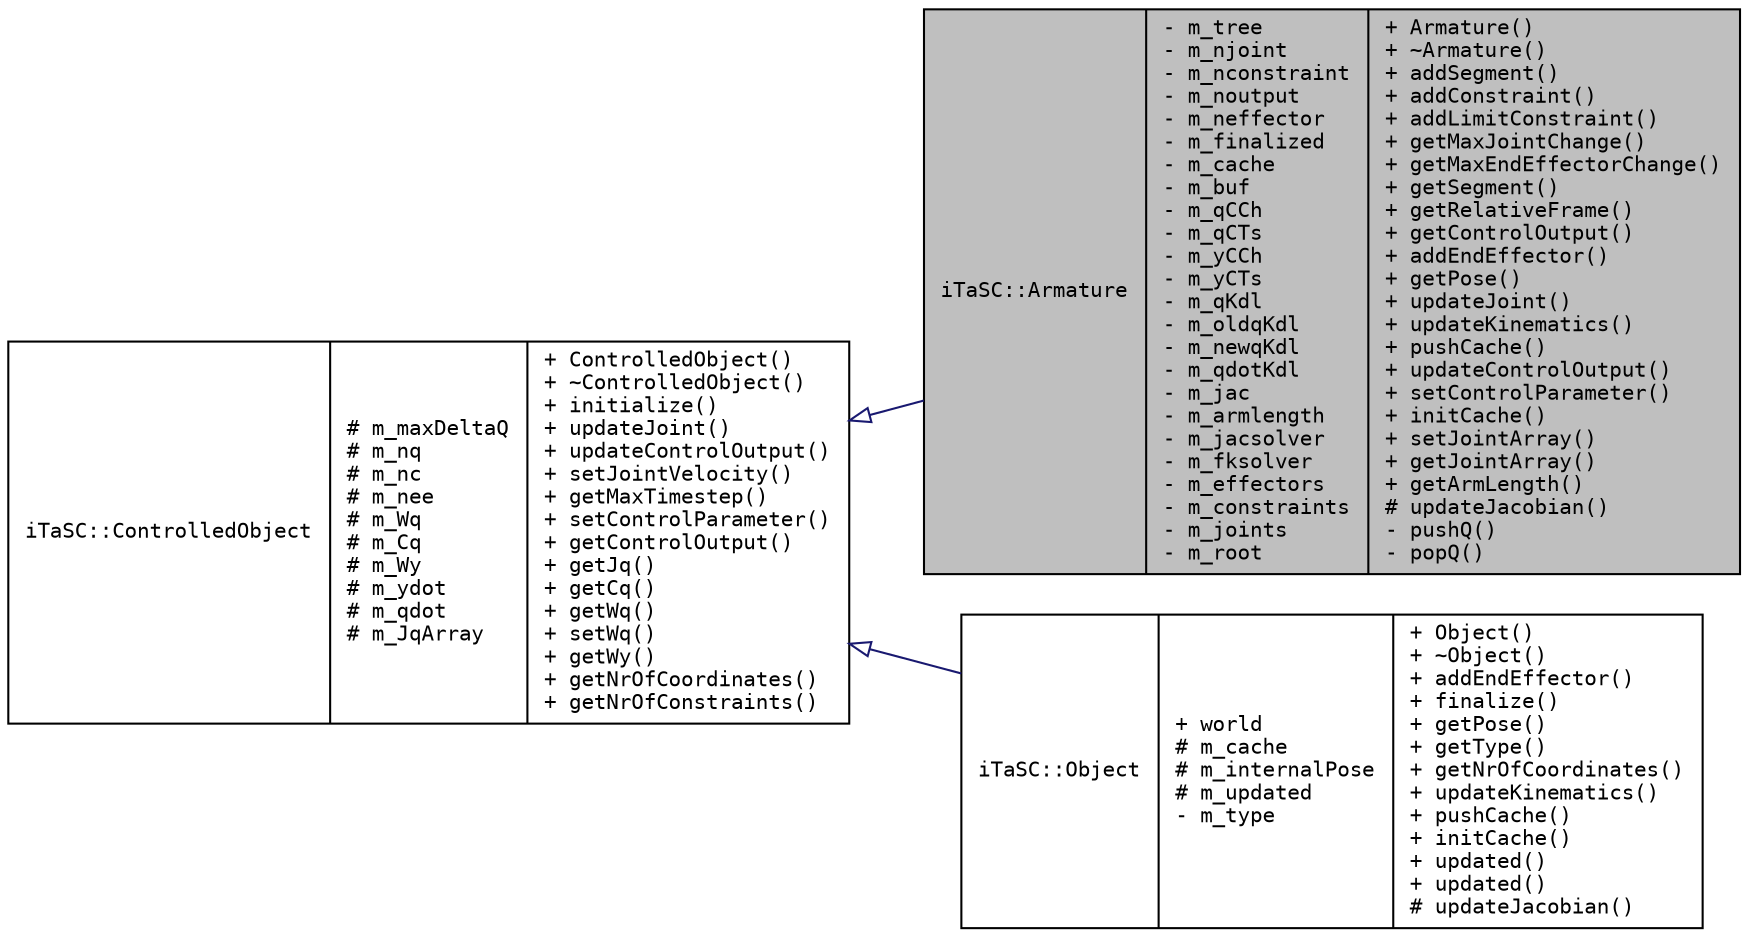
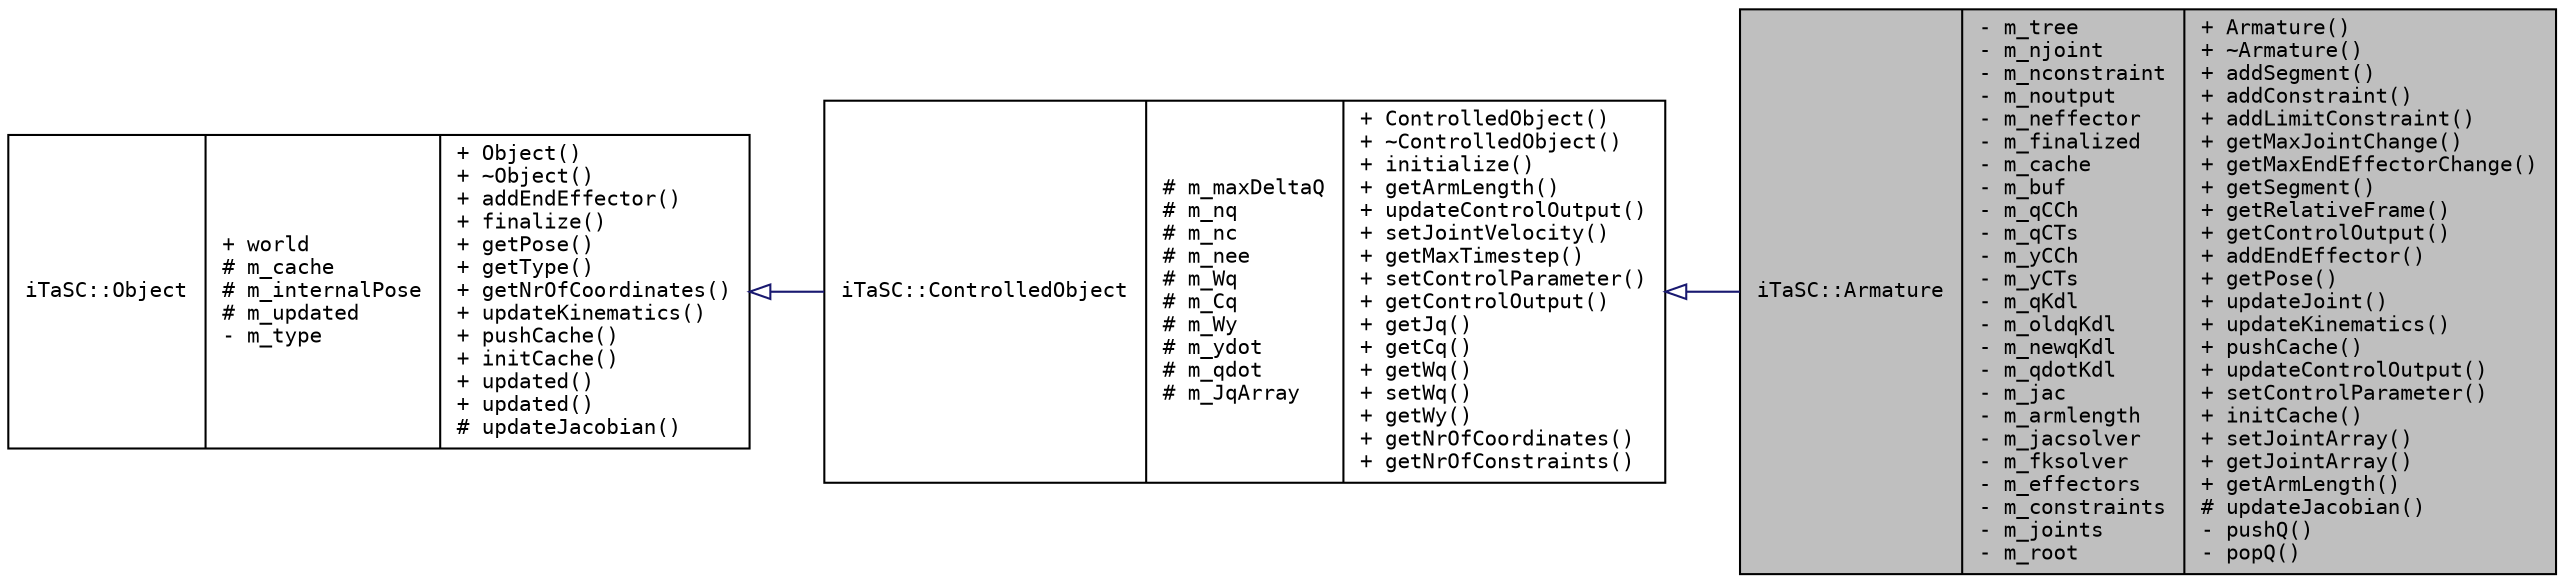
node "iTaSC::ControlledObject": text "+ updateJoint()" -> "+ getArmLength()"
edge "iTaSC::Object" -> "iTaSC::ControlledObject": reversed
